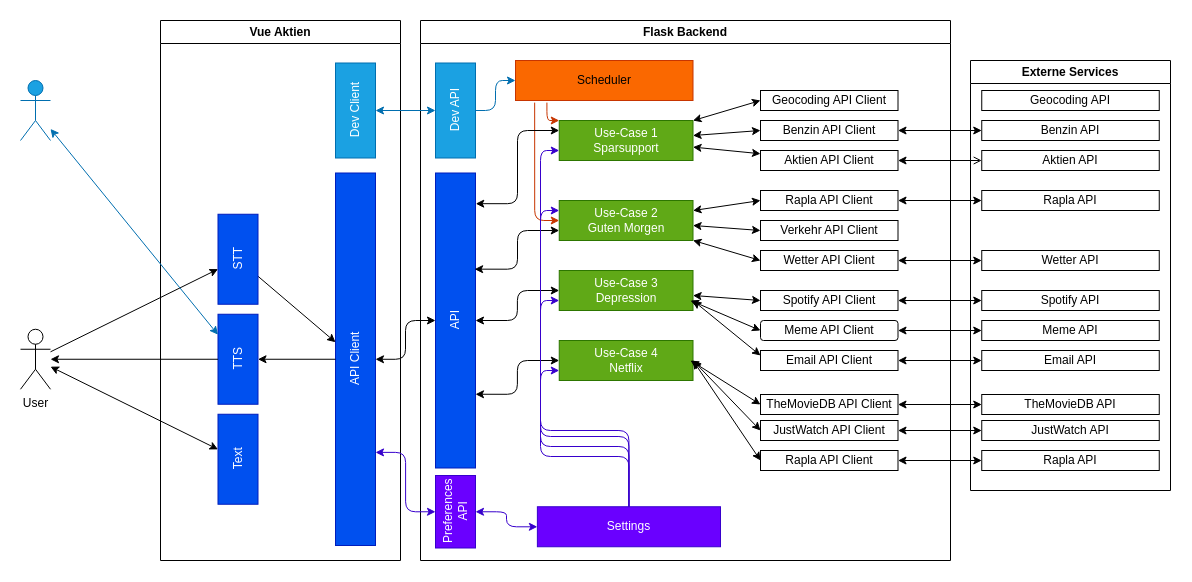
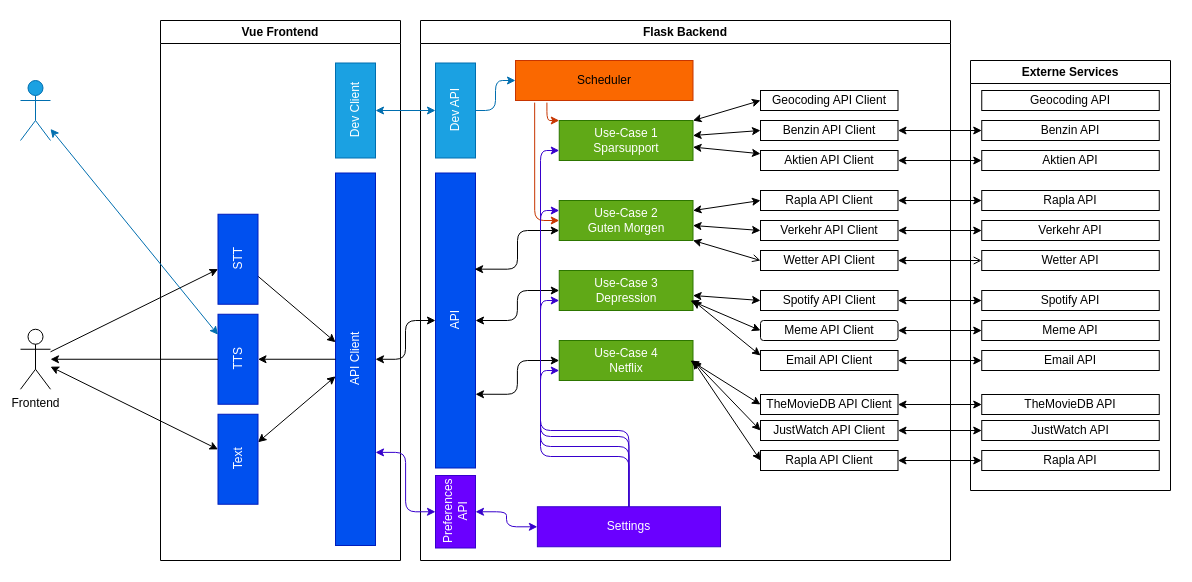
node "Vue Aktien": label "Vue Aktien" -> "Vue Frontend"
edge "Aktien API Client" -- "Aktien API": arrowhead open -> classic
edge "Use-Case 1 Sparsupport" -- "API": removed
edge "Verkehr API Client" -- "Verkehr API": added
node "Verkehr API": added
edge "Use-Case 2 Guten Morgen" -- "Wetter API Client": arrowhead classic -> open
edge "Wetter API Client" -- "Wetter API": arrowhead classic -> open
node "User": label "User" -> "Frontend"
edge "API Client" -- "Text": added
